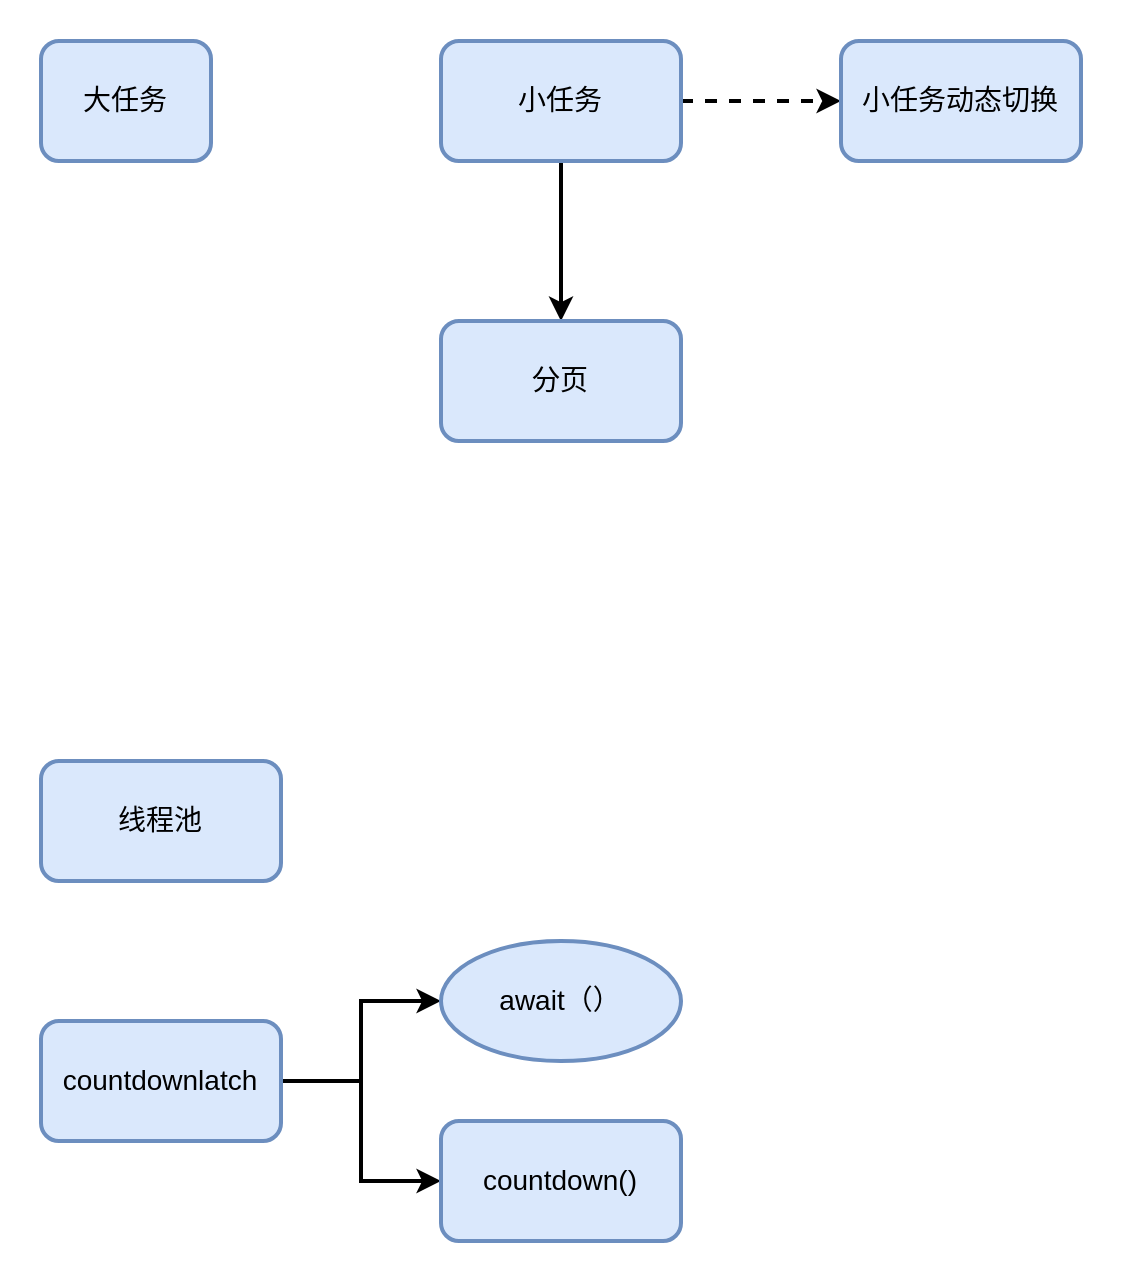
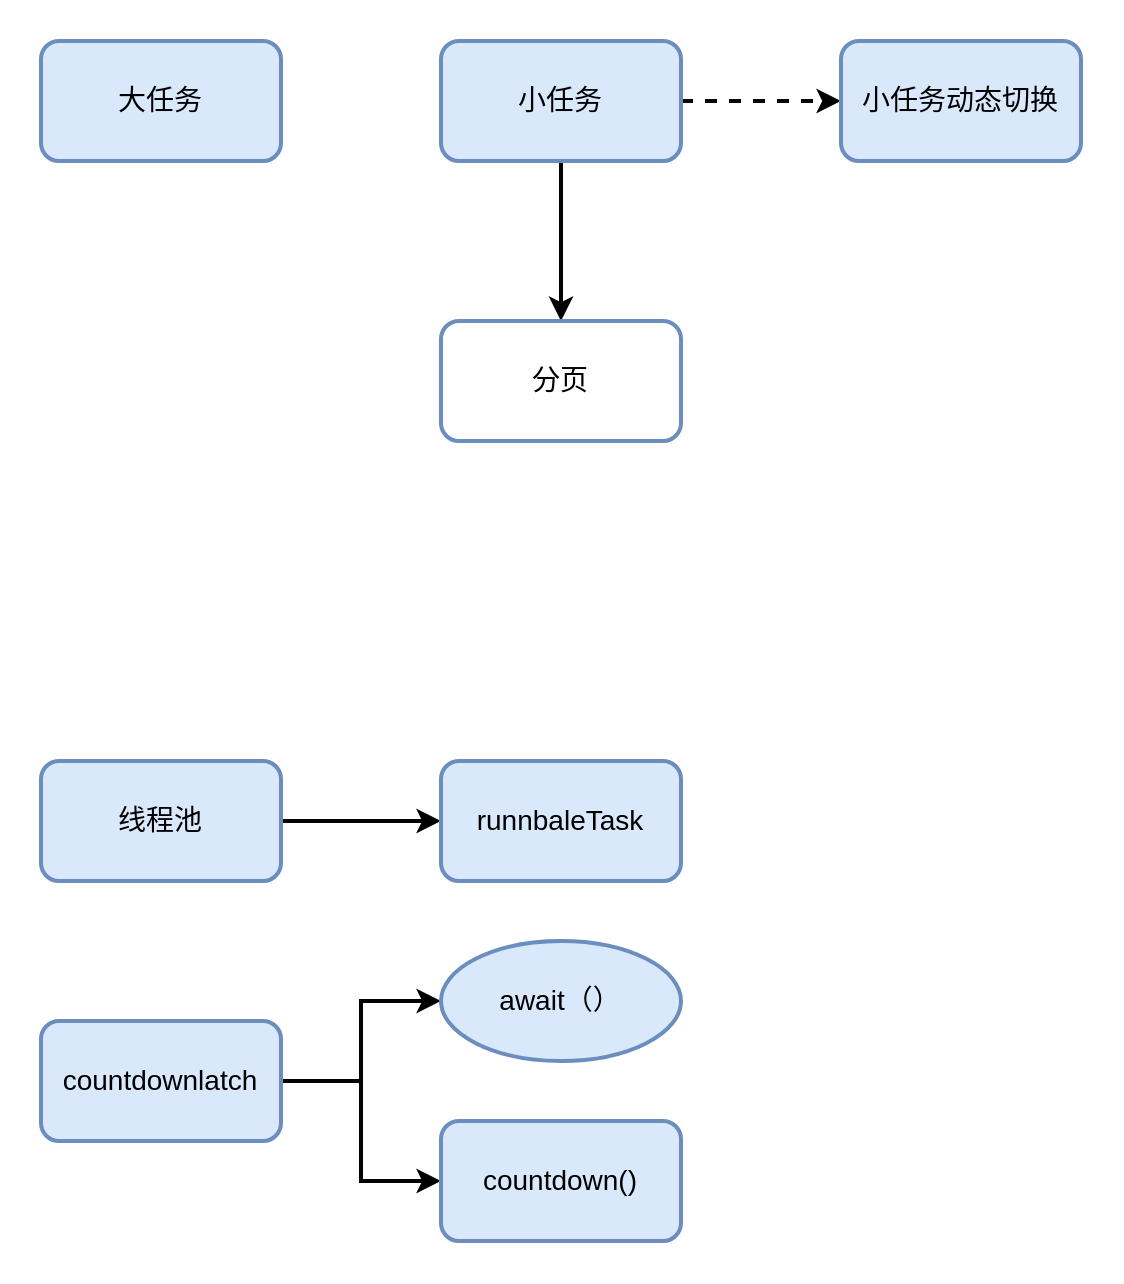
node "大任务": size 170x120 -> 240x120
node "分页": fillcolor #dae8fc -> #ffffff
edge "线程池" -> "runnbaleTask": added
node "runnbaleTask": added
